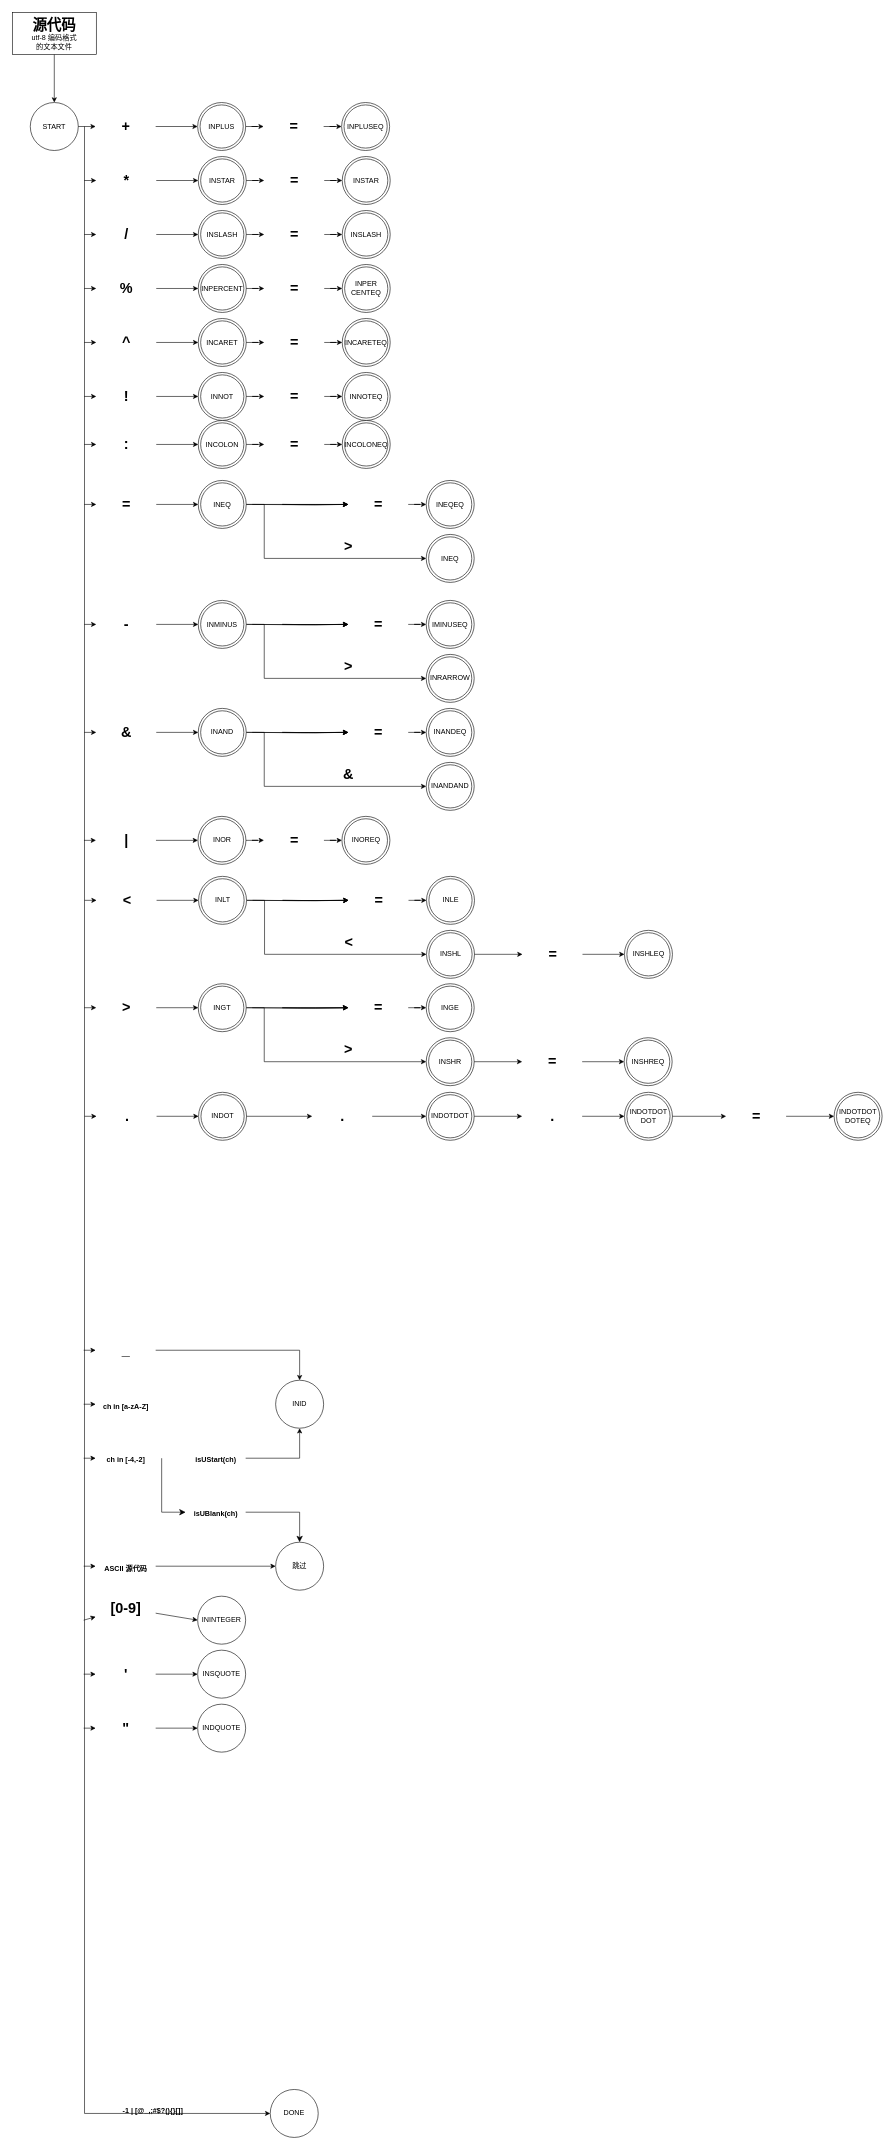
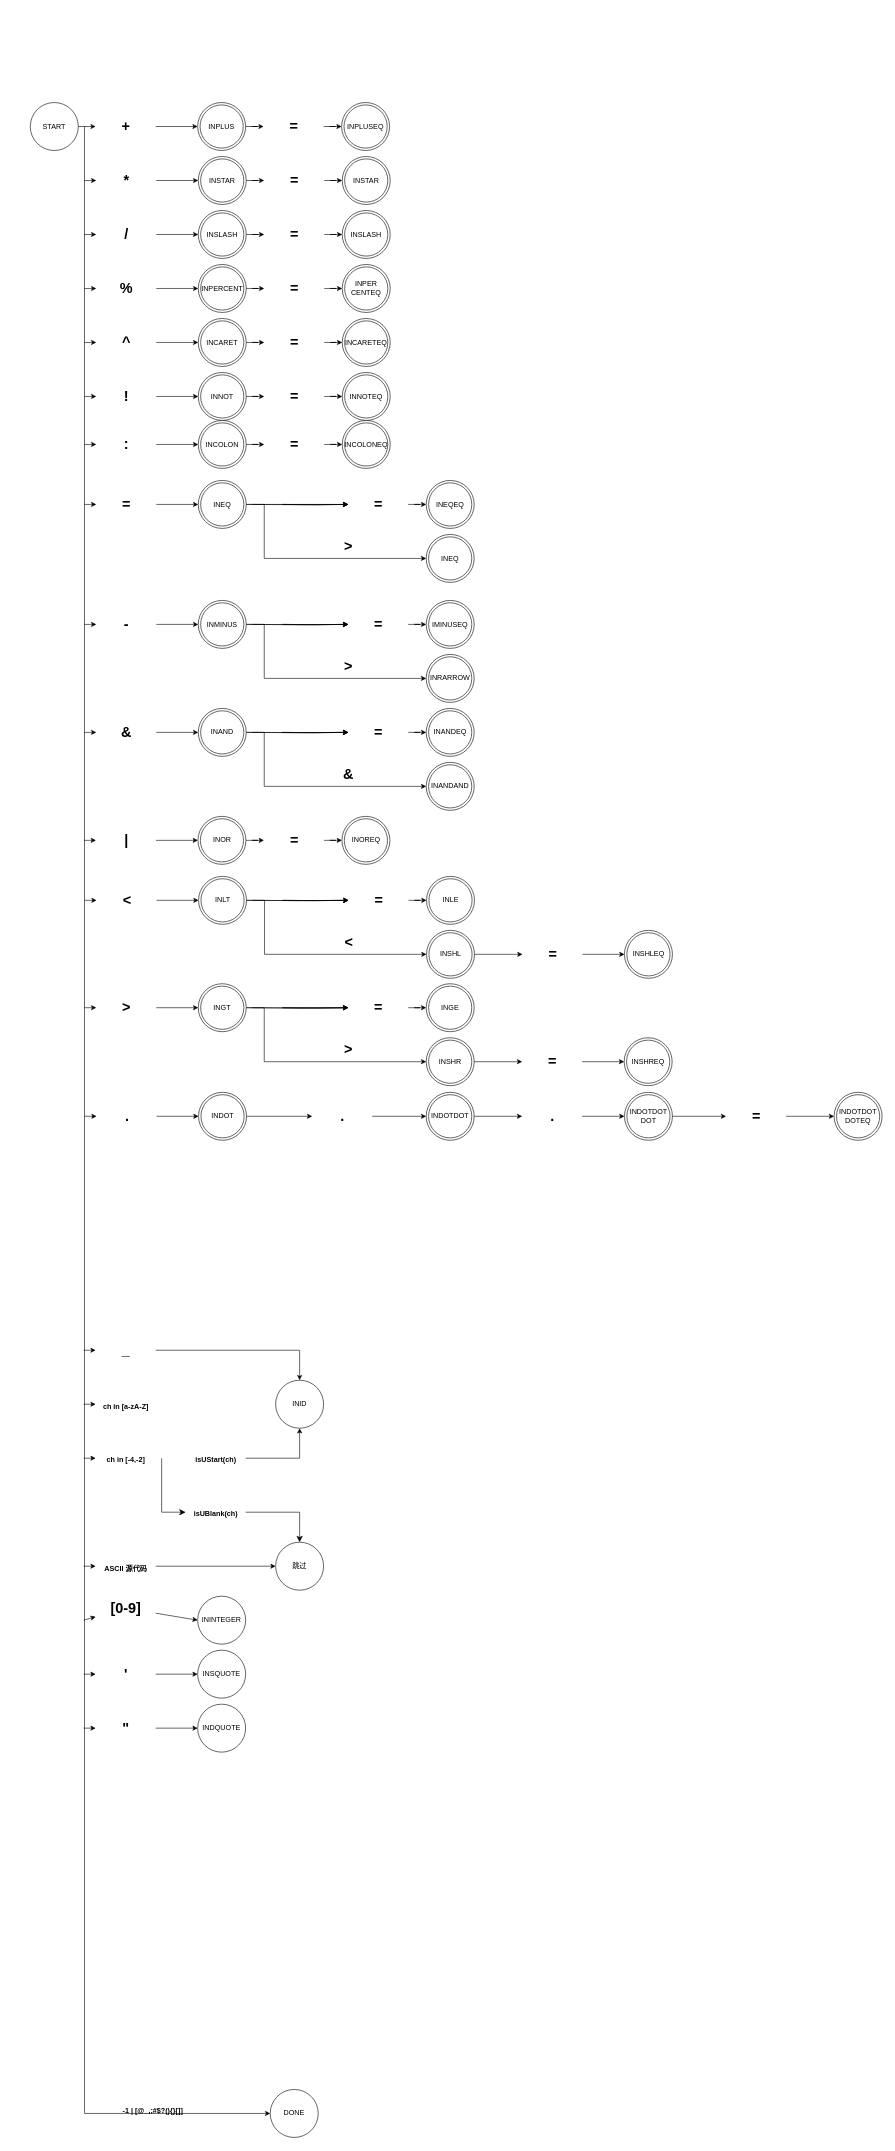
node "源代码 utf-8 编码格式 的文本文件": removed
edge "源代码 utf-8 编码格式 的文本文件" -> "START": removed
